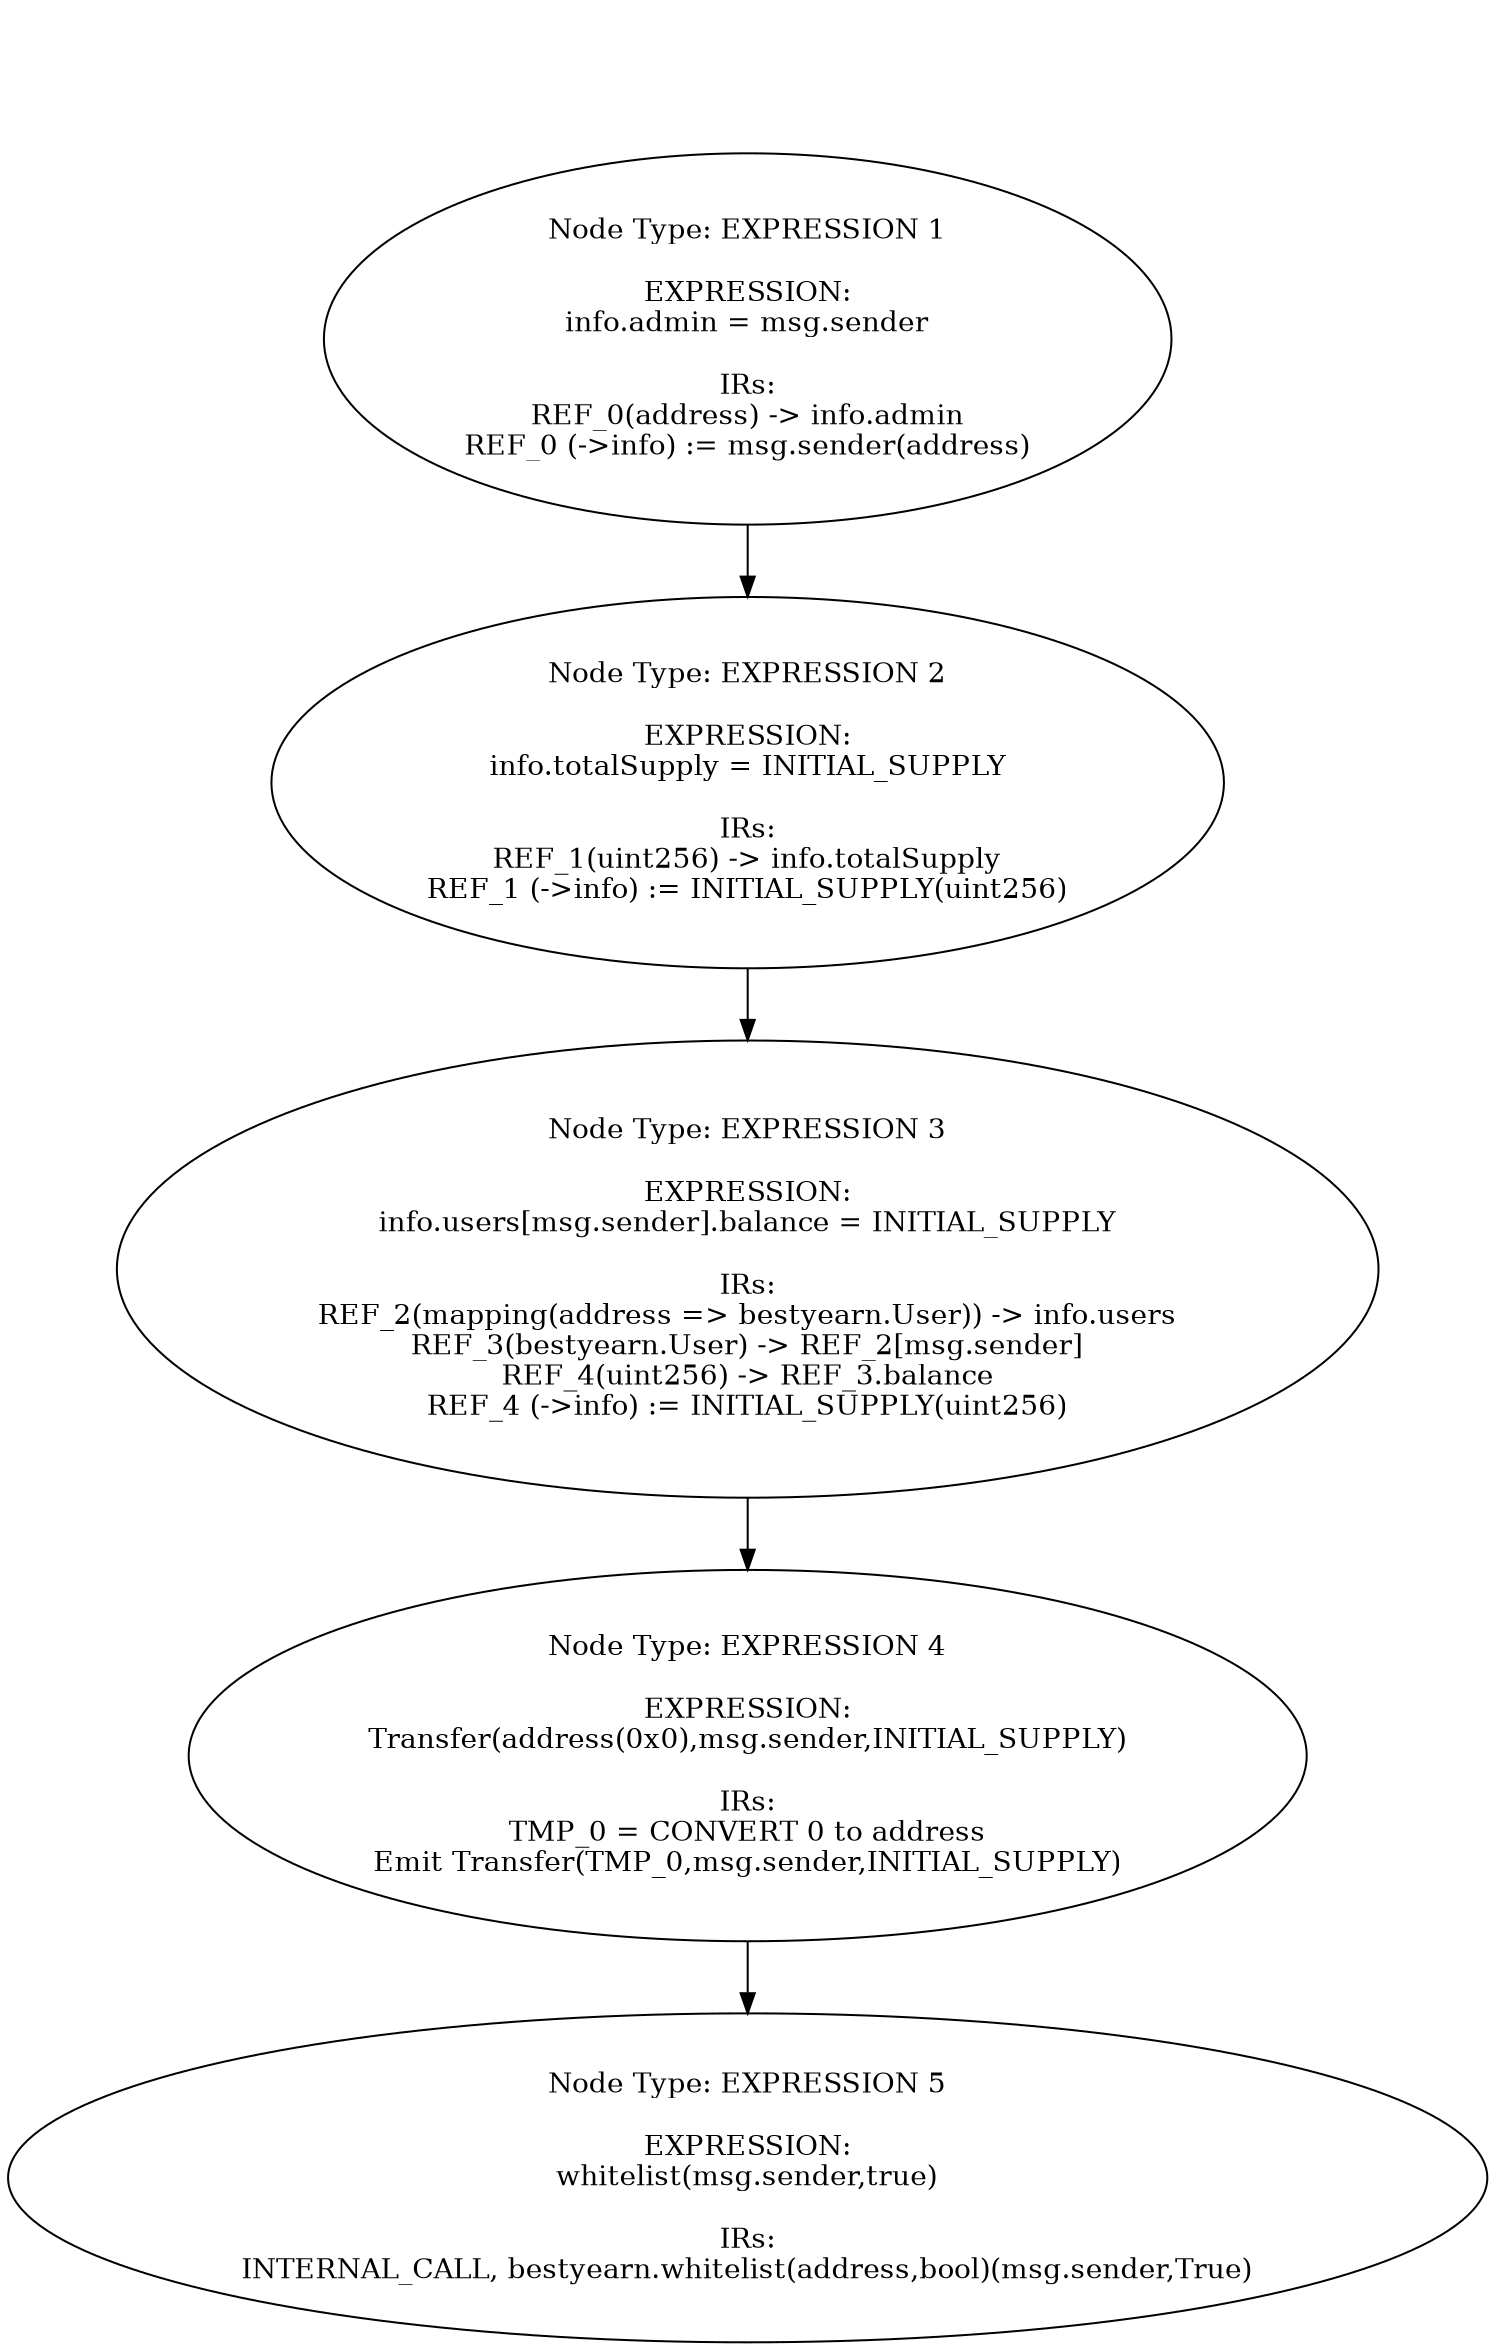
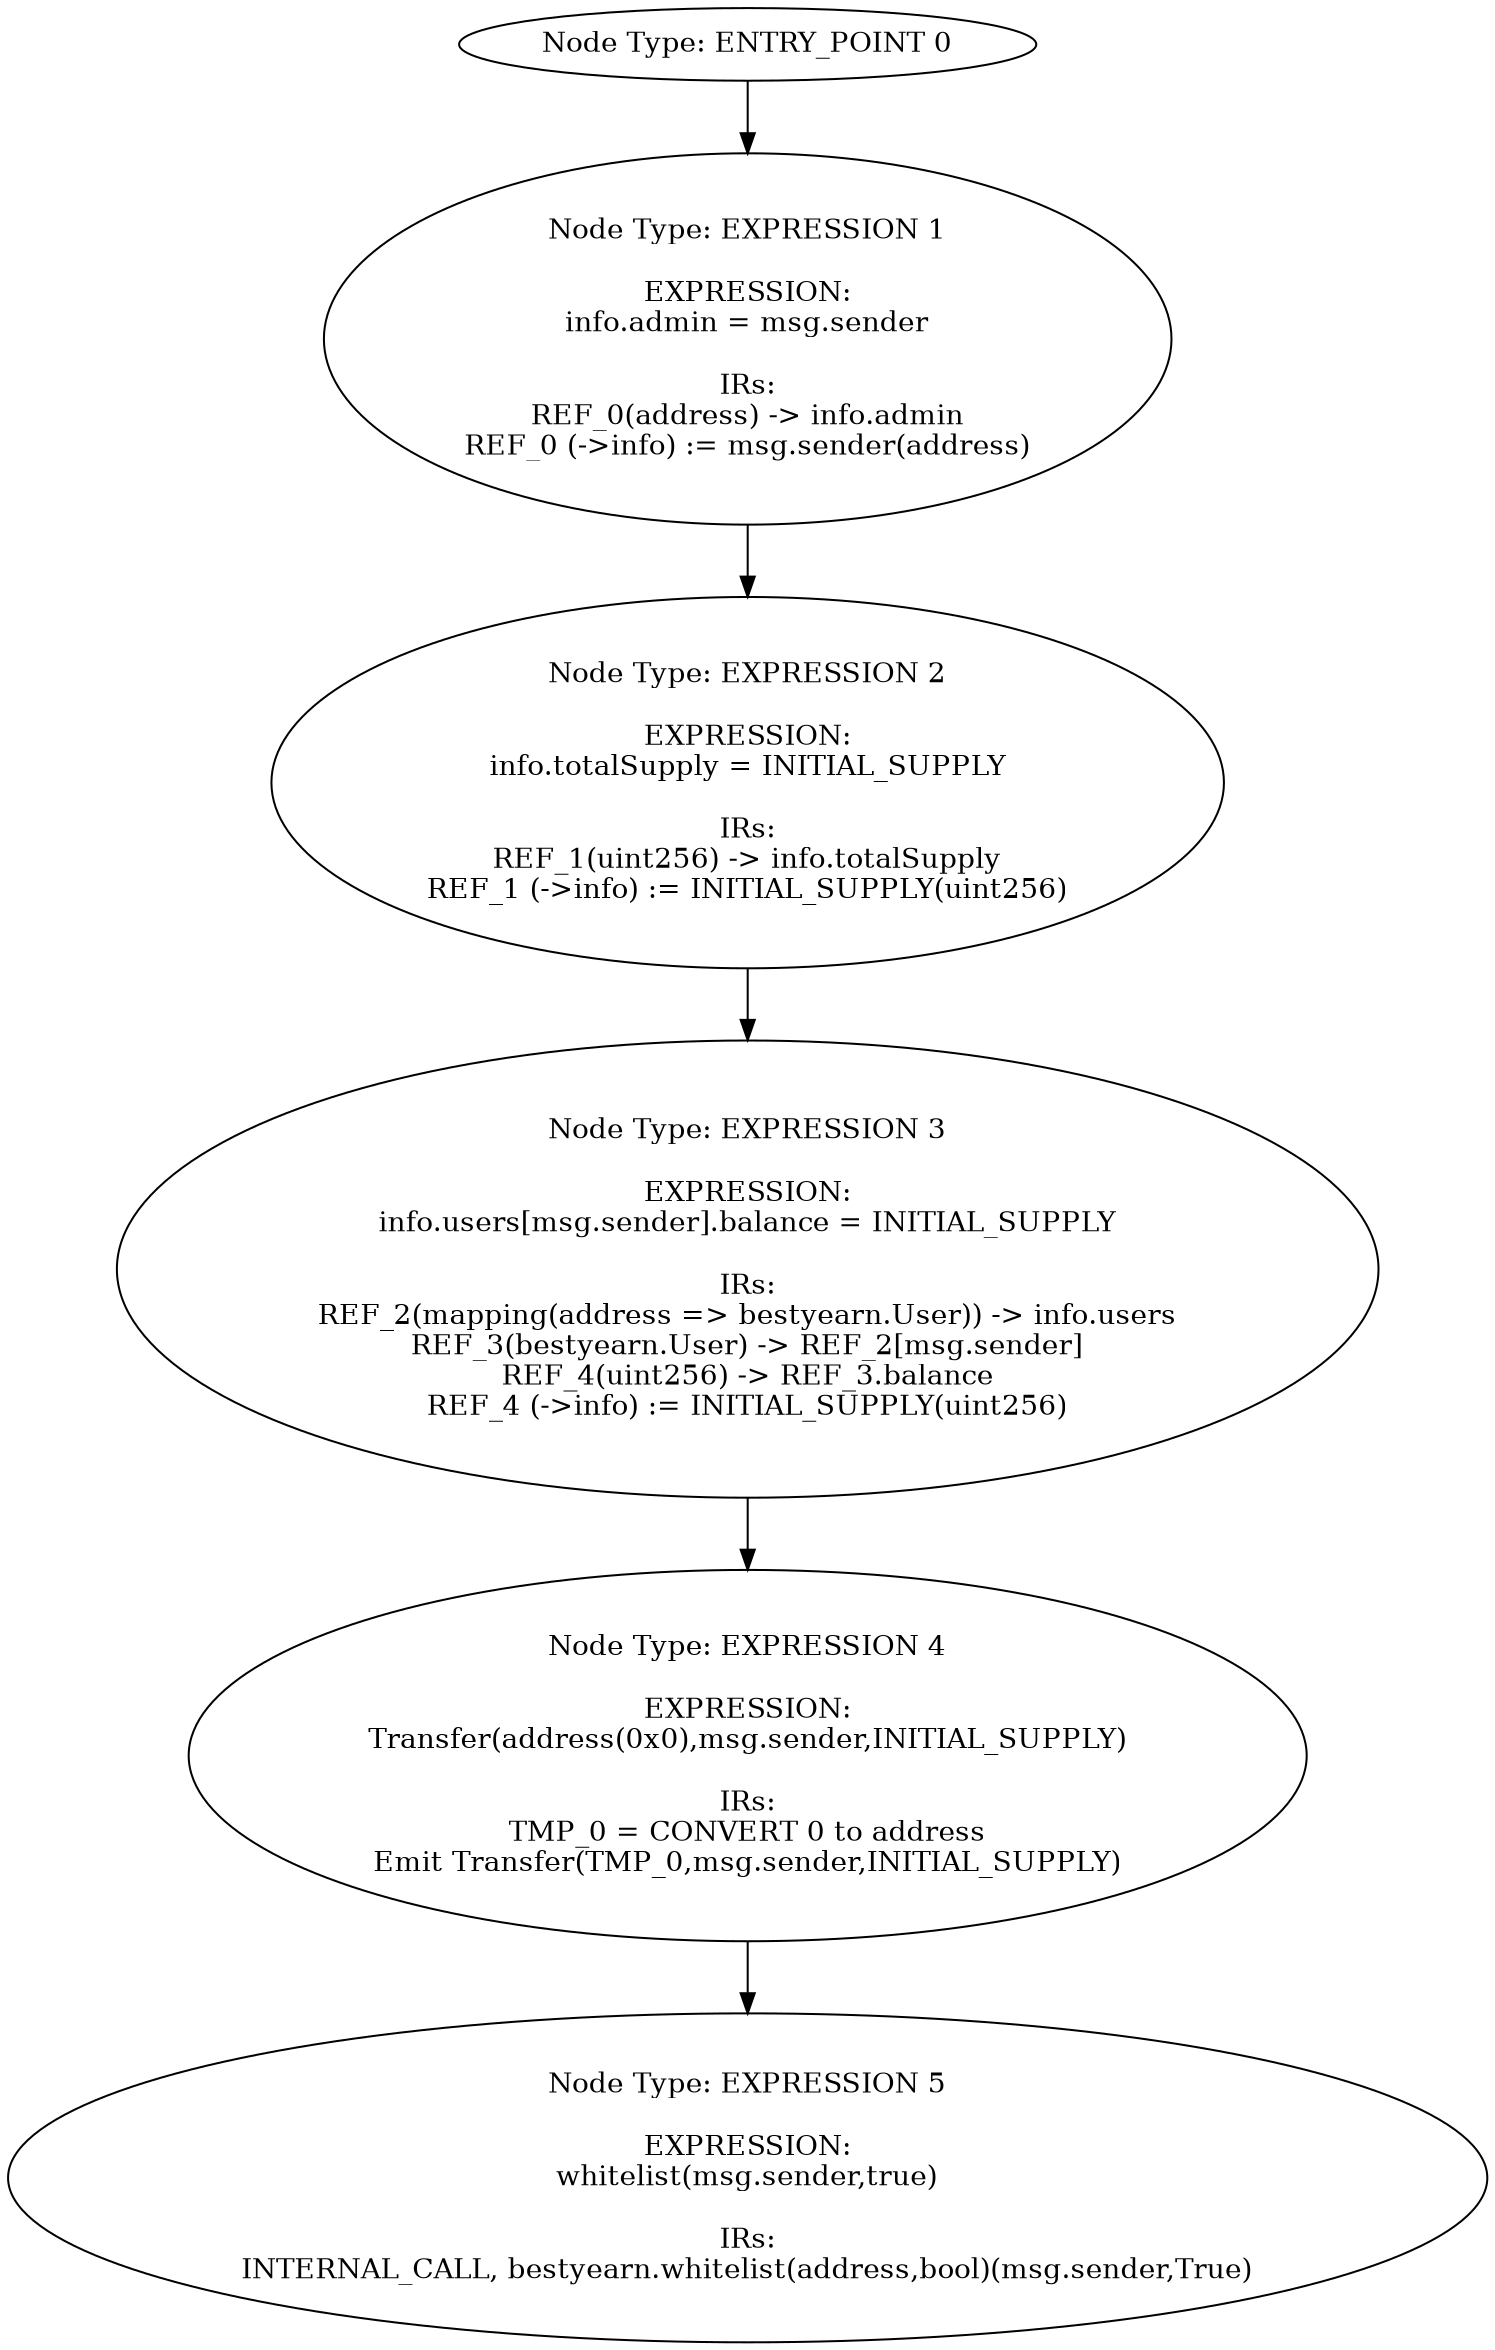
node "Node Type: ENTRY_POINT 0": added
